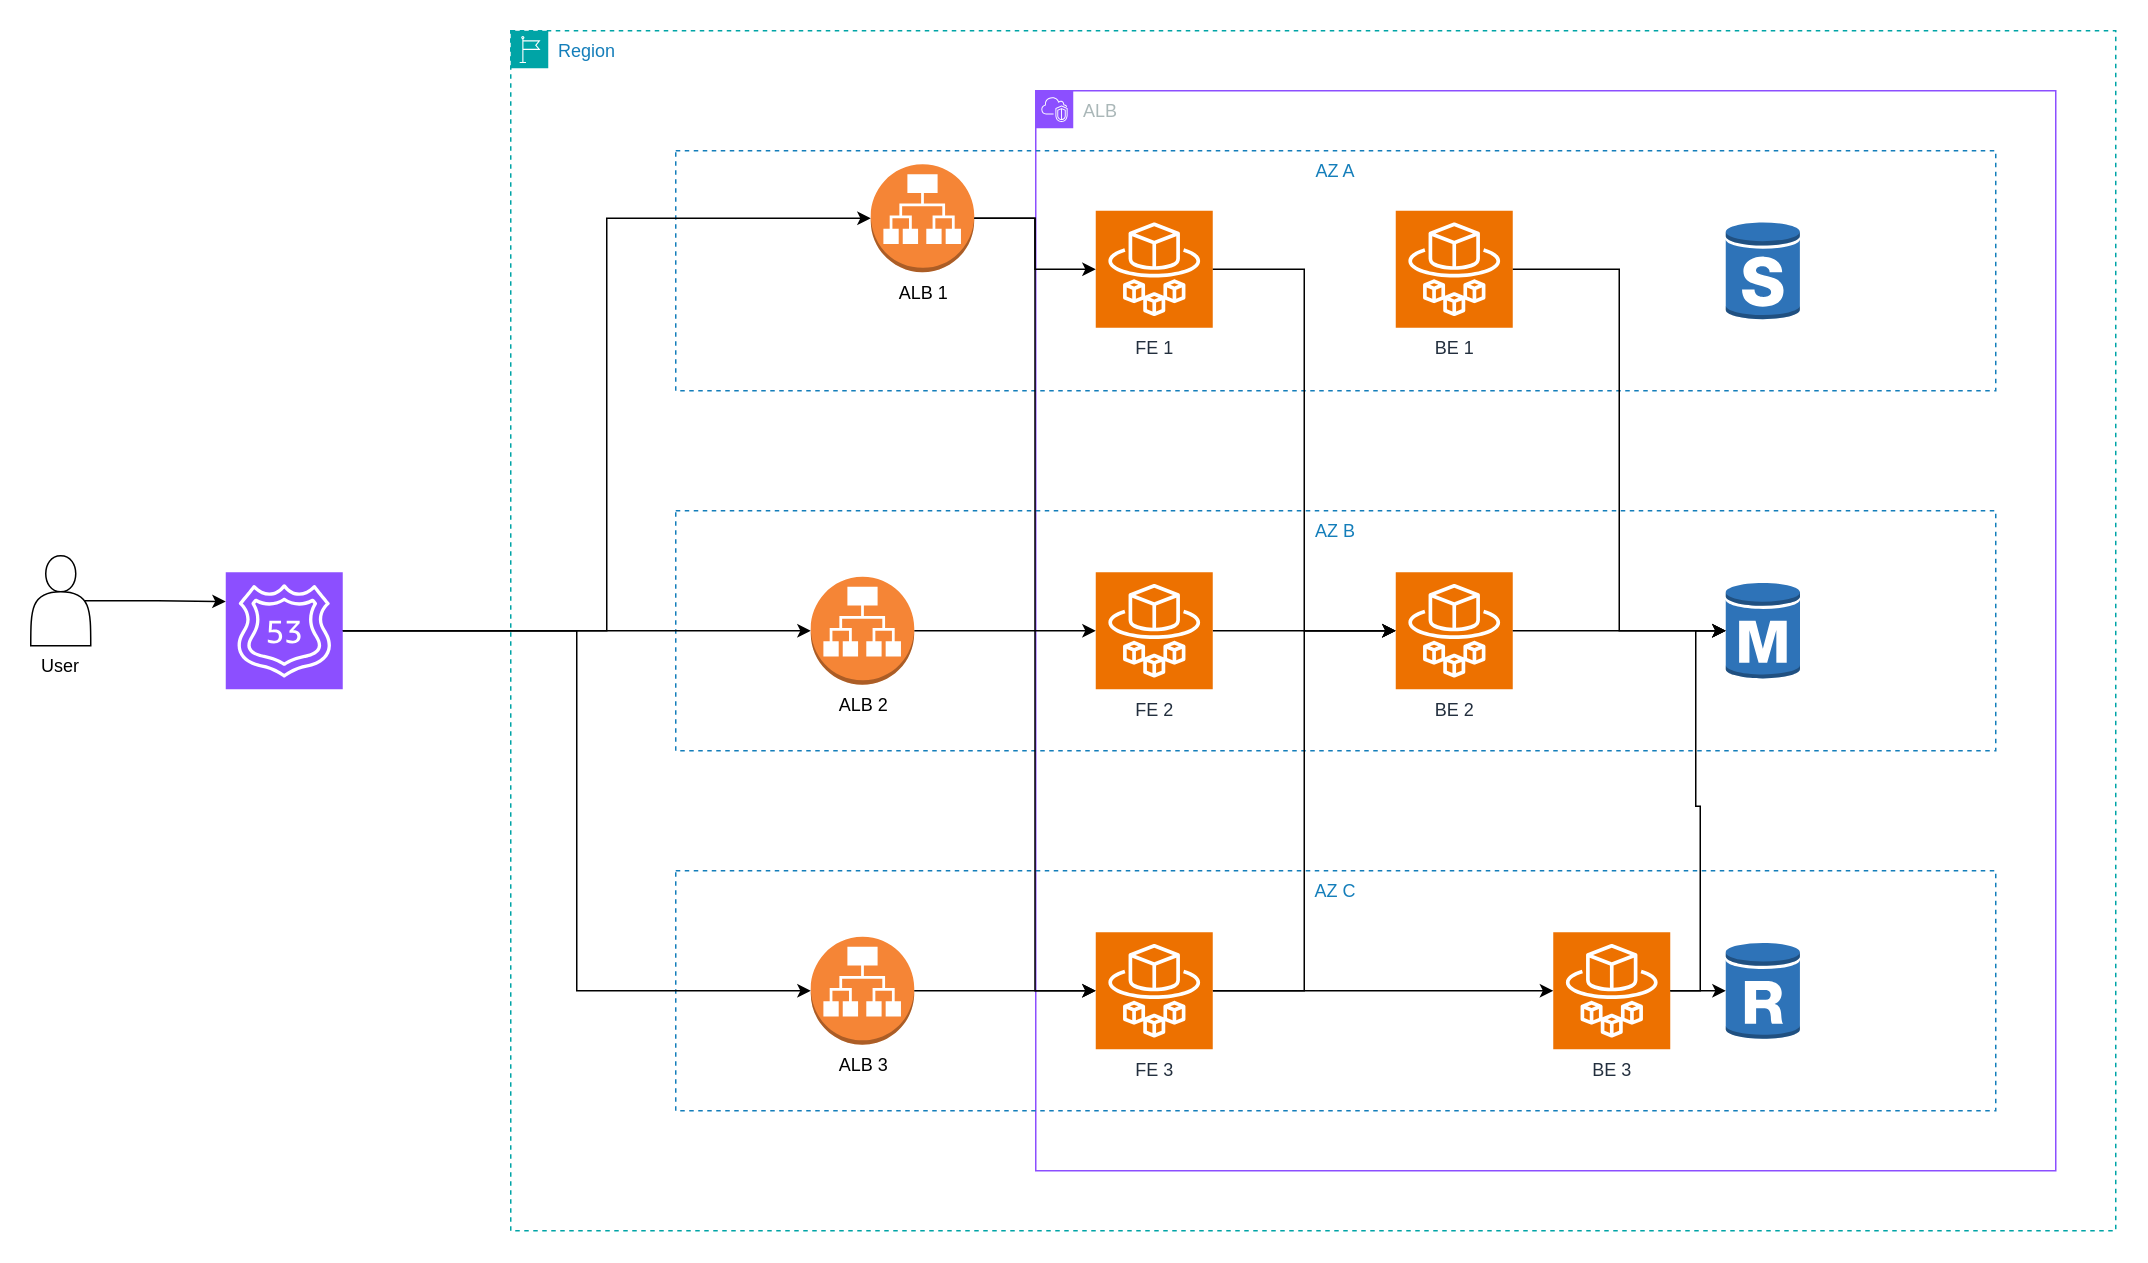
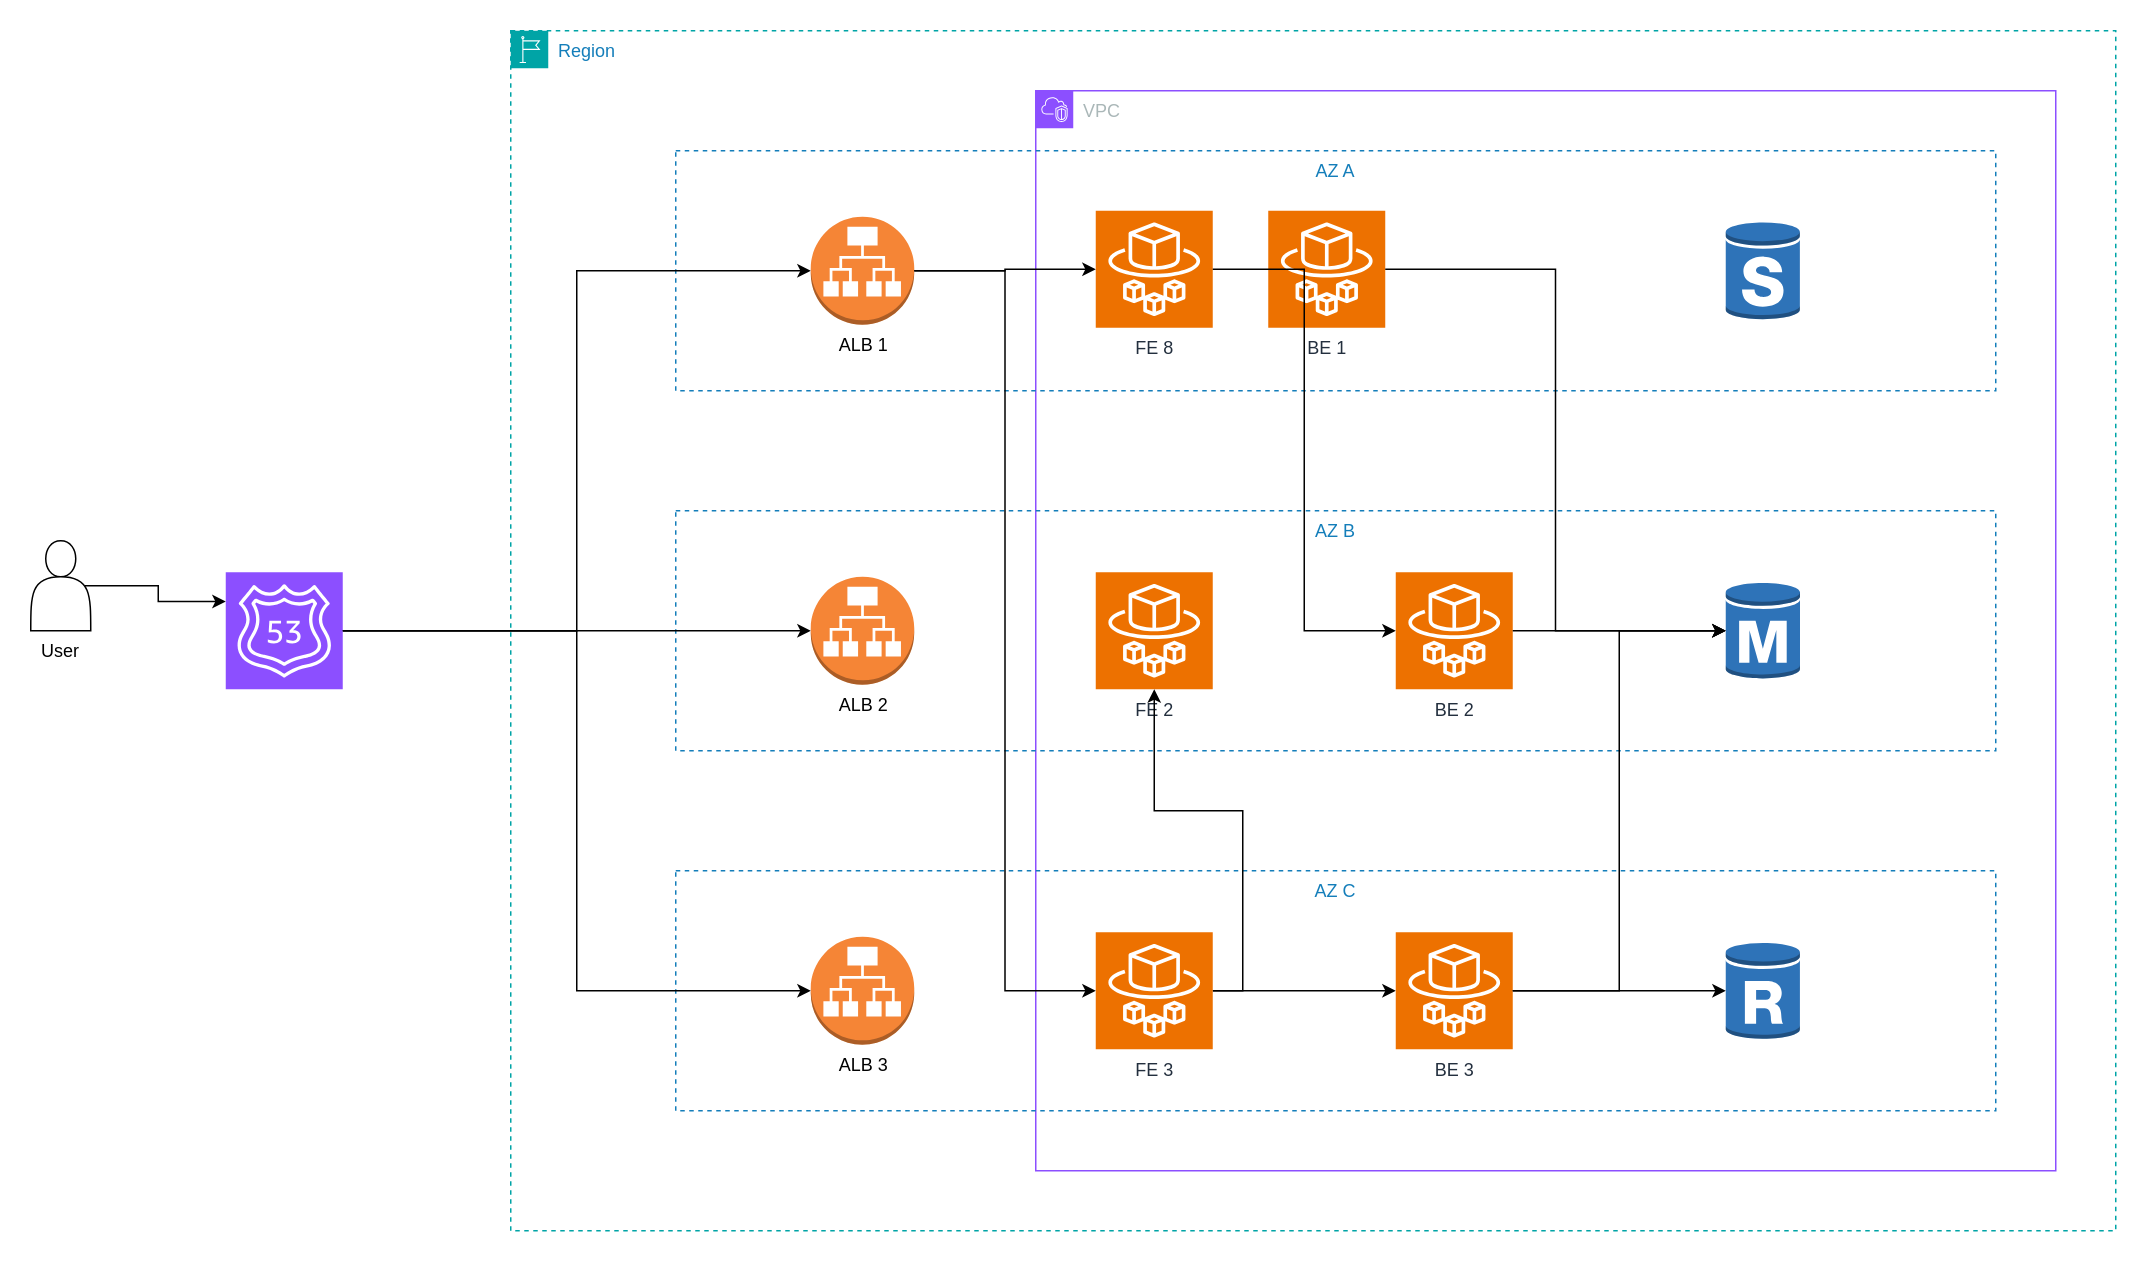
node "ALB": label "ALB" -> "VPC"
node "ALB 1": moved (923, 218) -> (863, 271)
node "BE 1": moved (1454, 269) -> (1327, 269)
node "FE 1": label "FE 1" -> "FE 8"
node "User": moved (61, 601) -> (61, 586)
edge "ALB 2" -> "FE 2": removed
edge "FE 2" -> "BE 2": removed
edge "FE 3" -> "BE 2": now "FE 3" -> "FE 2"
edge "ALB 3" -> "FE 3": removed
node "BE 3": moved (1612, 991) -> (1454, 991)
